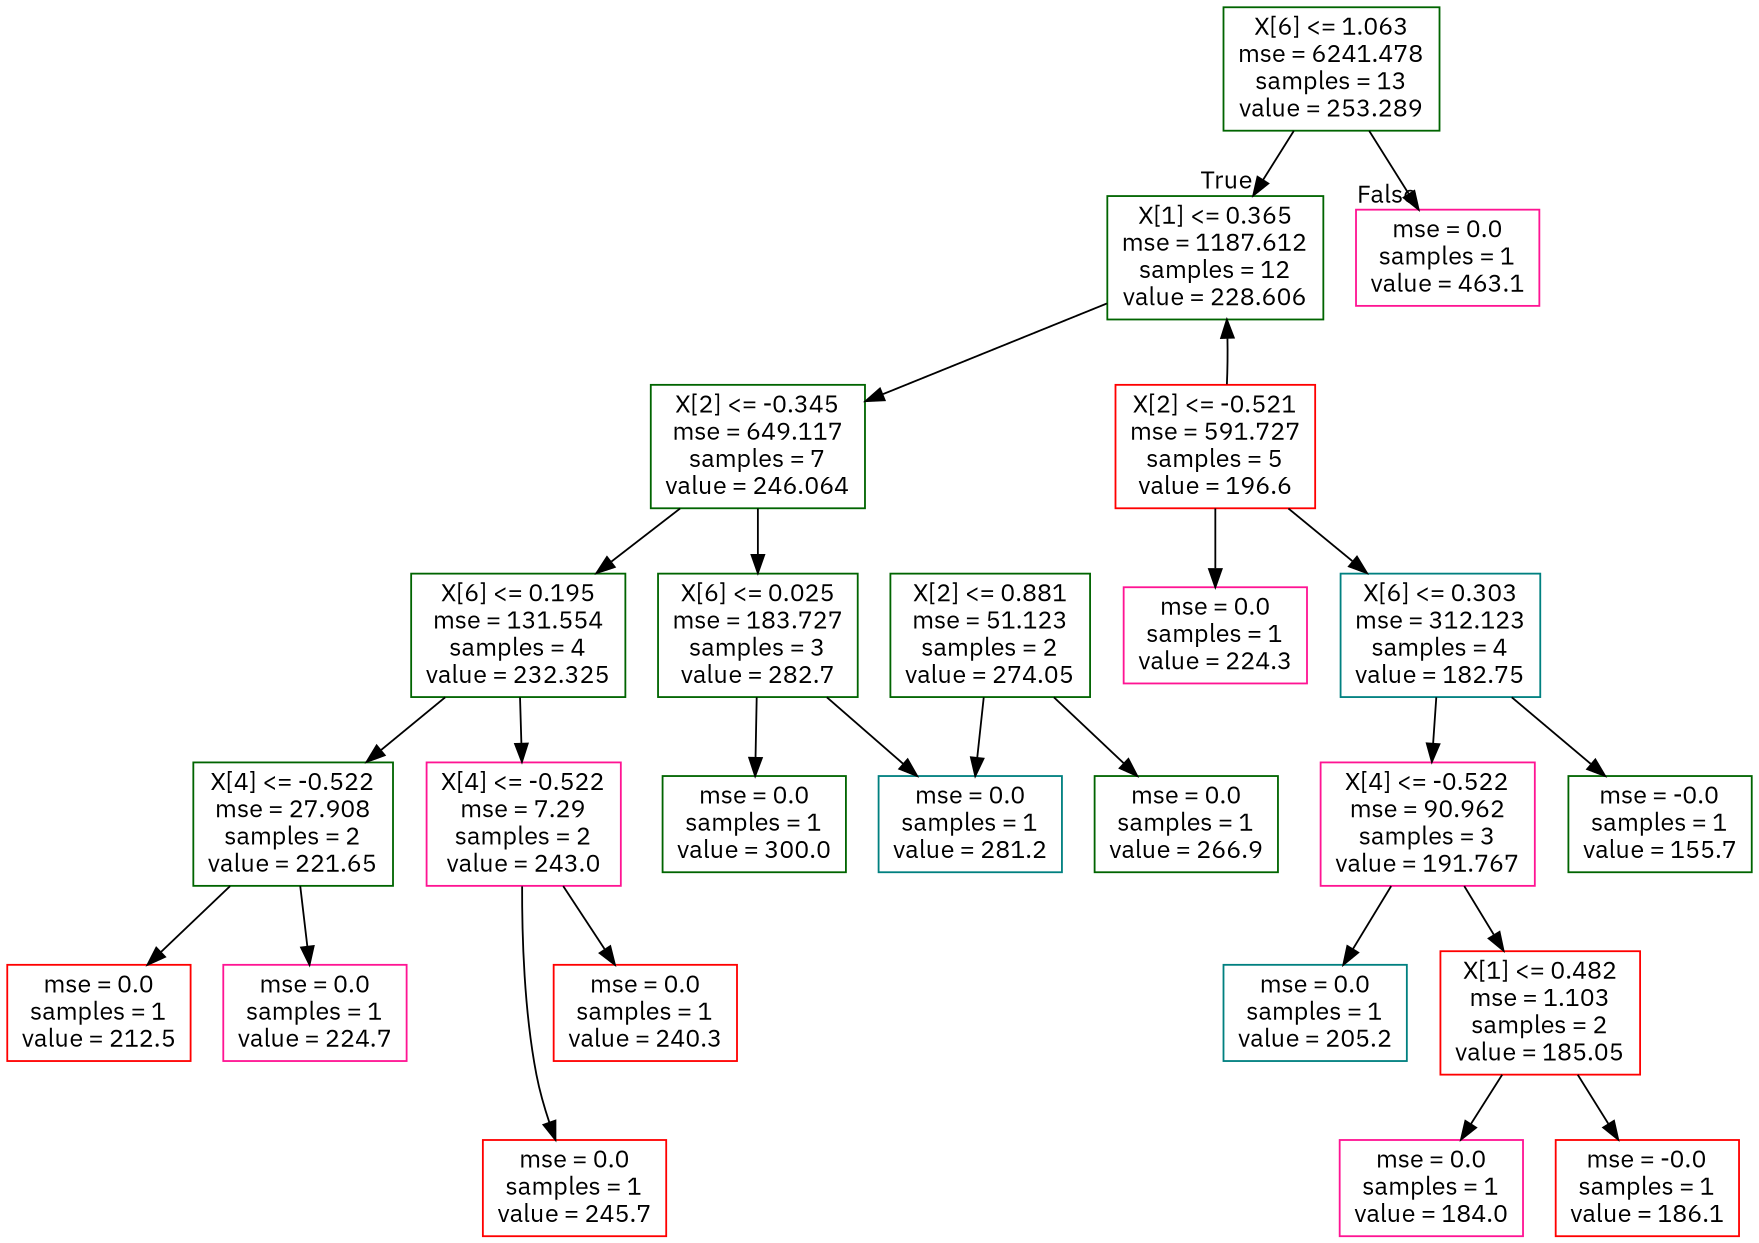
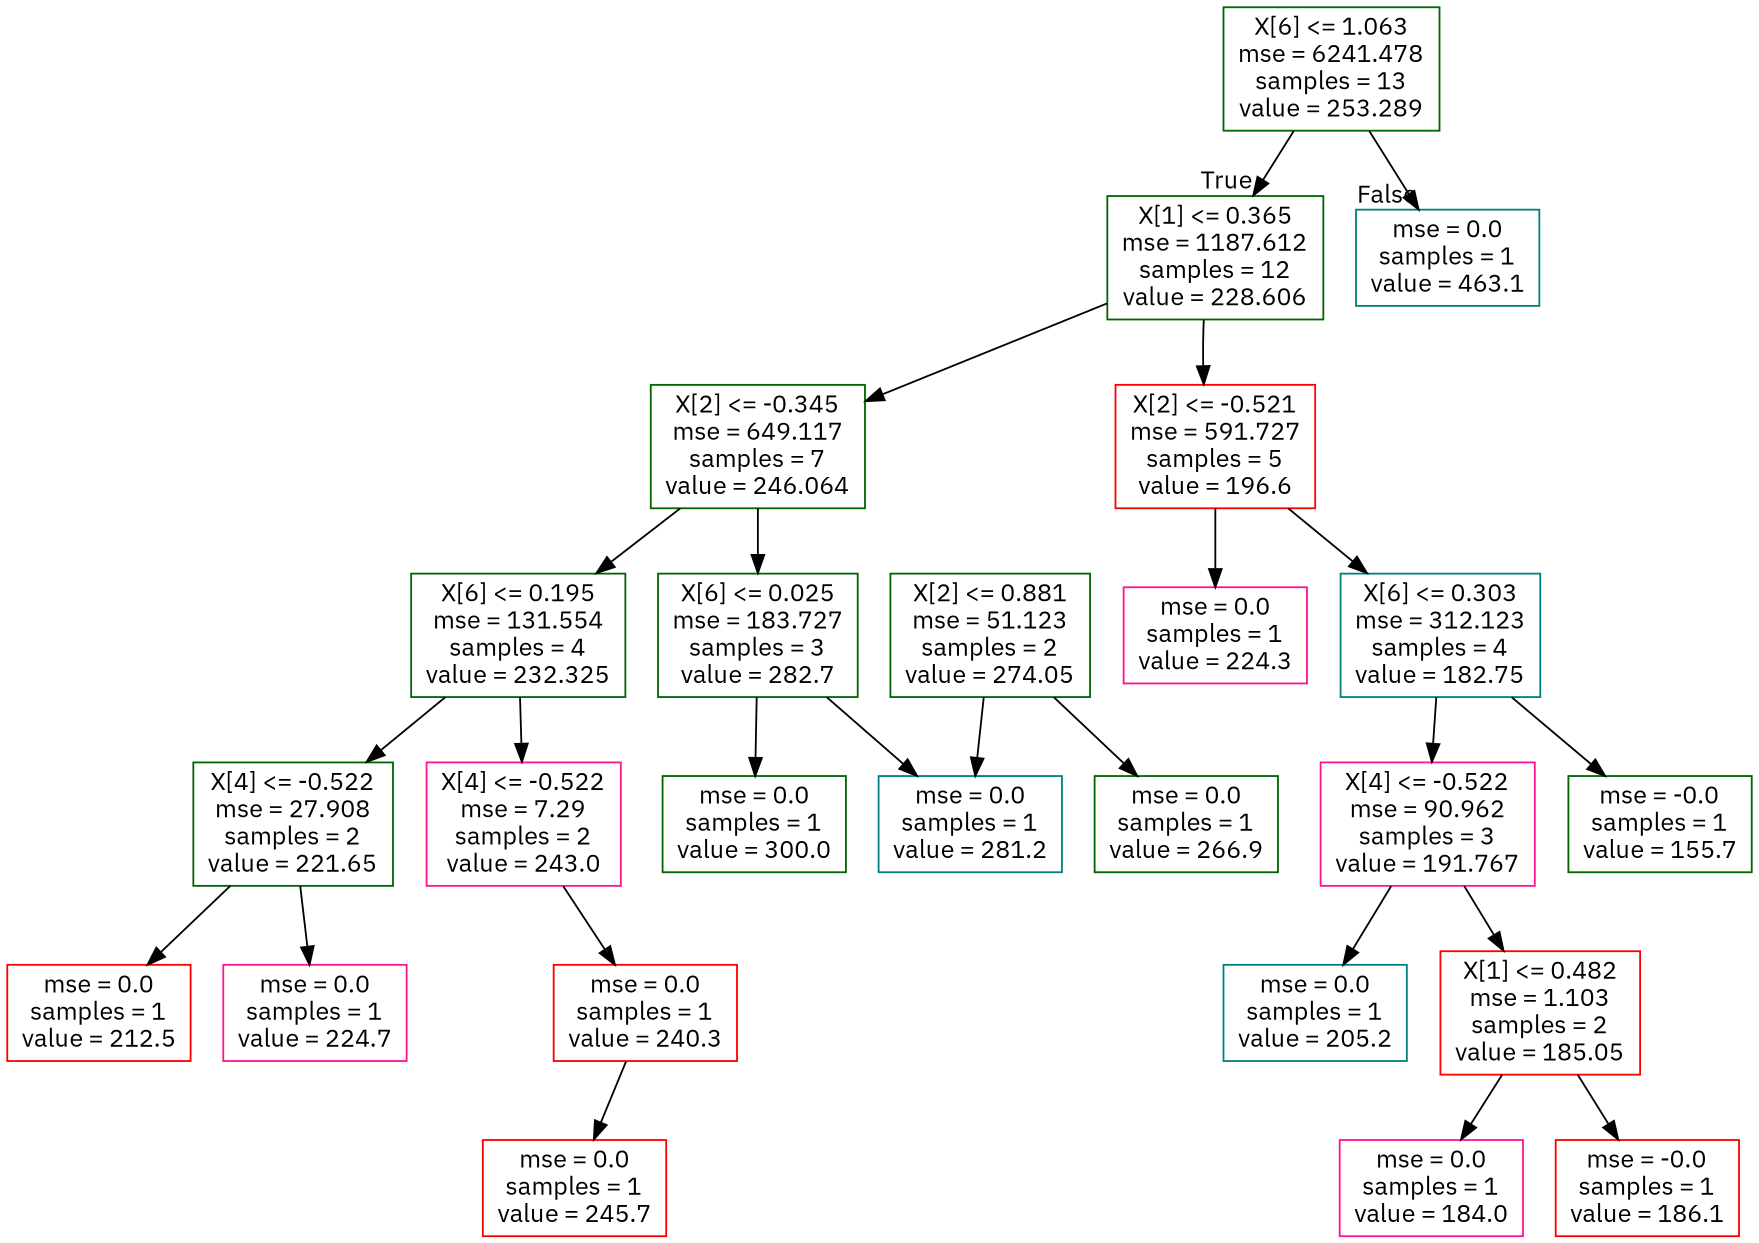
node "mse = 0.0 samples = 1 value = 463.1": color deeppink -> teal
edge "X[2] <= -0.521 mse = 591.727 samples = 5 value = 196.6" -> "X[1] <= 0.365 mse = 1187.612 samples = 12 value = 228.606": reversed
edge "X[4] <= -0.522 mse = 7.29 samples = 2 value = 243.0" -> "mse = 0.0 samples = 1 value = 245.7": now "mse = 0.0 samples = 1 value = 240.3" -> "mse = 0.0 samples = 1 value = 245.7"
